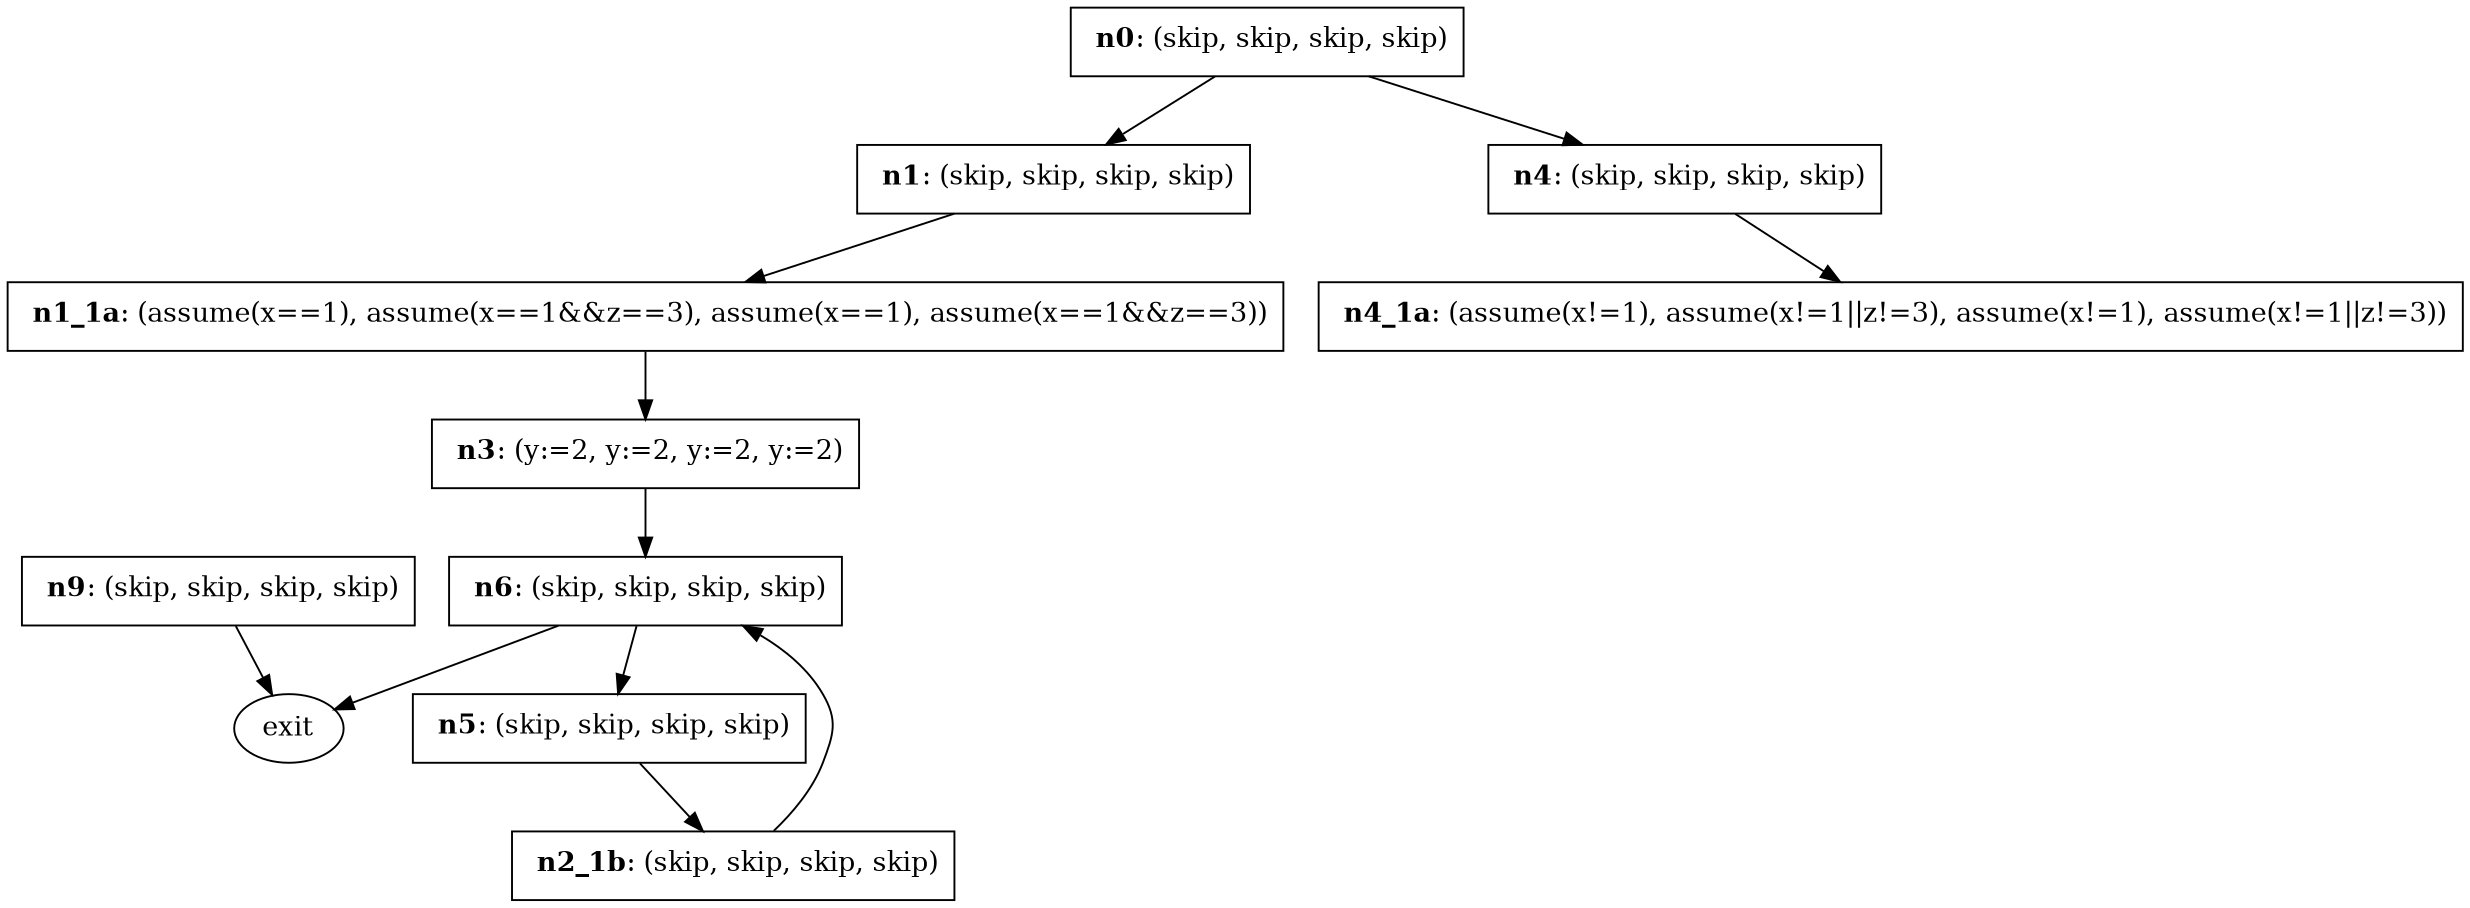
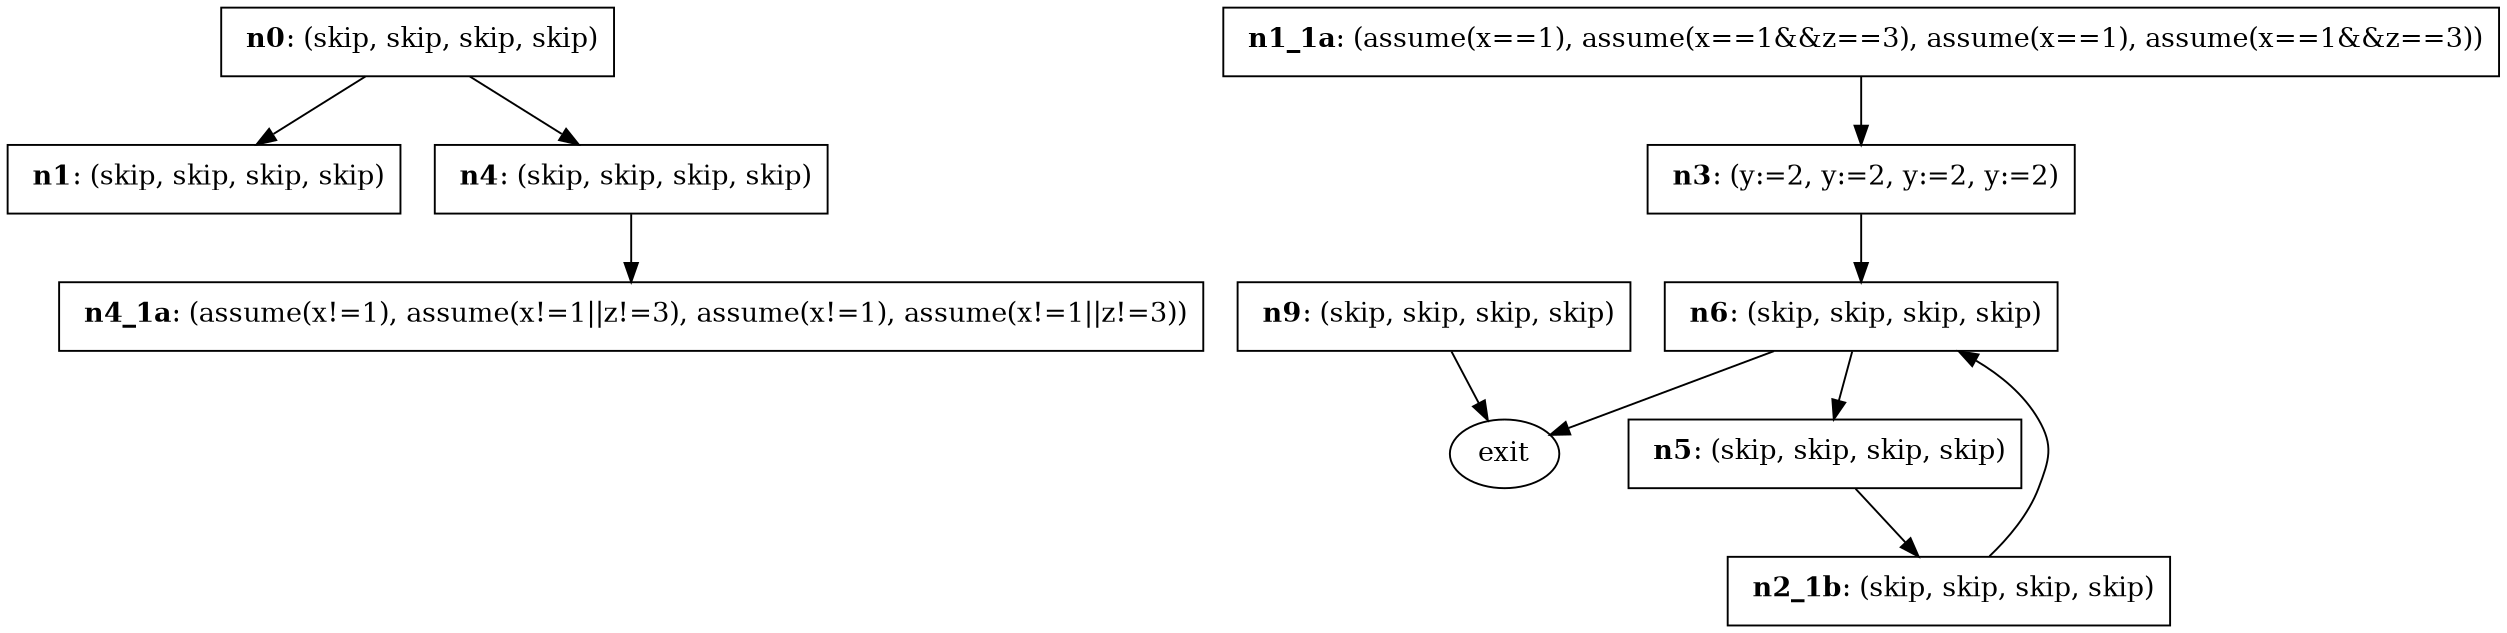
edge "n1" -> "n1_1a": removed
